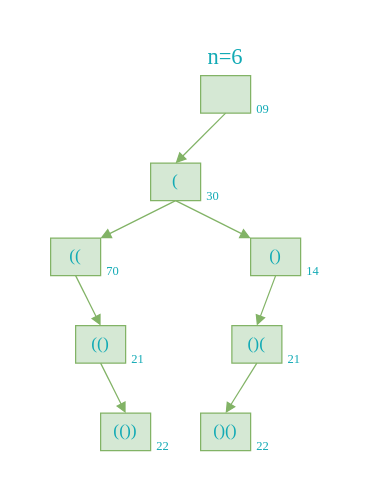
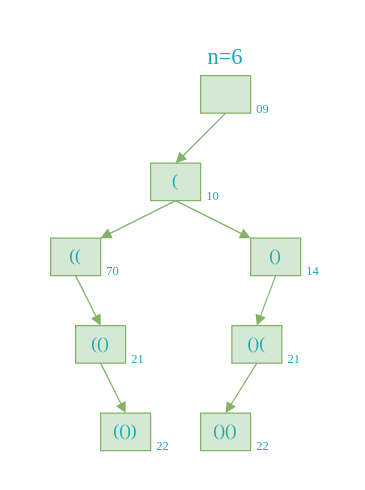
node "30": label "30" -> "10"
